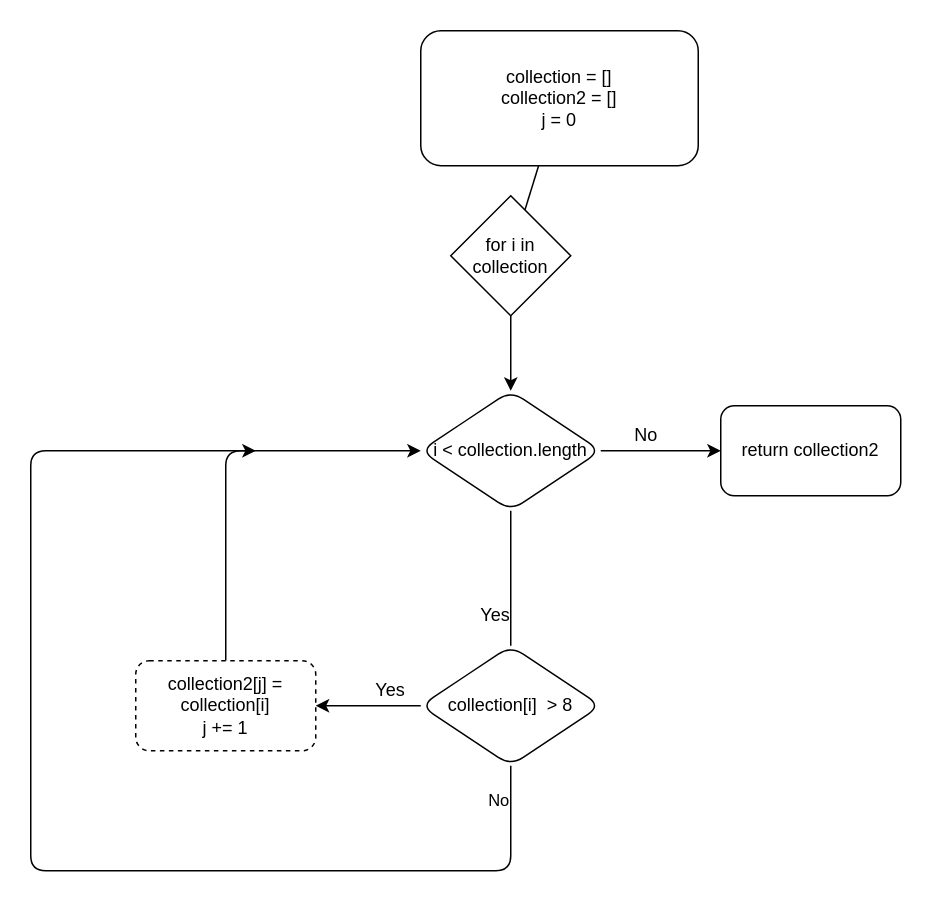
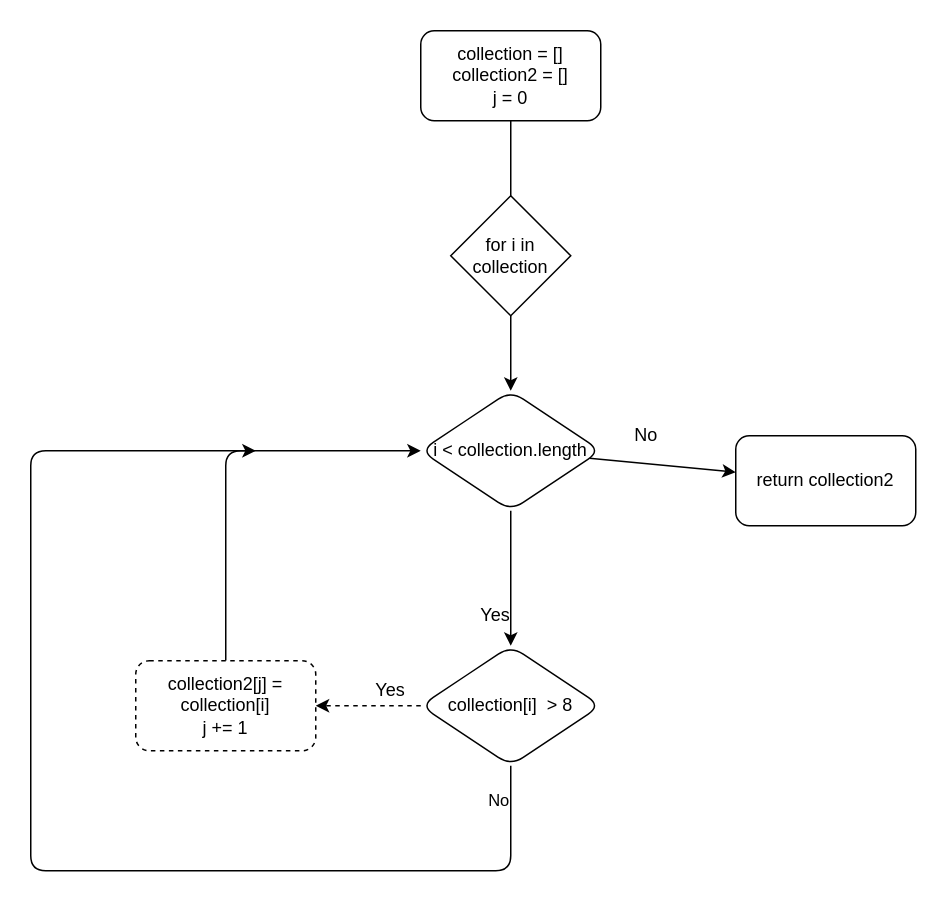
node "collection = [] collection2 = [] j = 0": size 278x135 -> 180x90
node "return collection2": moved (811, 451) -> (826, 481)
edge "i < collection.length" -- "collection[i] > 8": arrowhead none -> classic
edge "collection[i] > 8" -> "collection2[j] = collection[i] j += 1": style solid -> dashed
